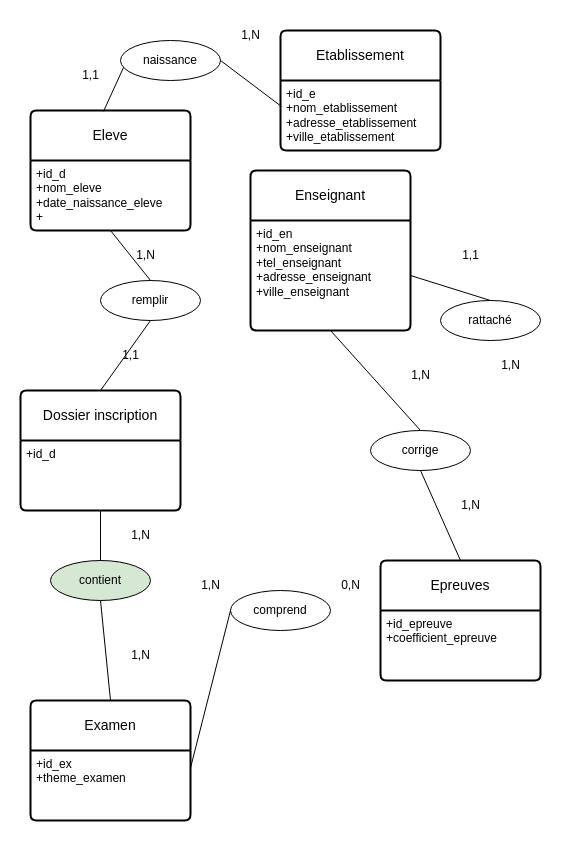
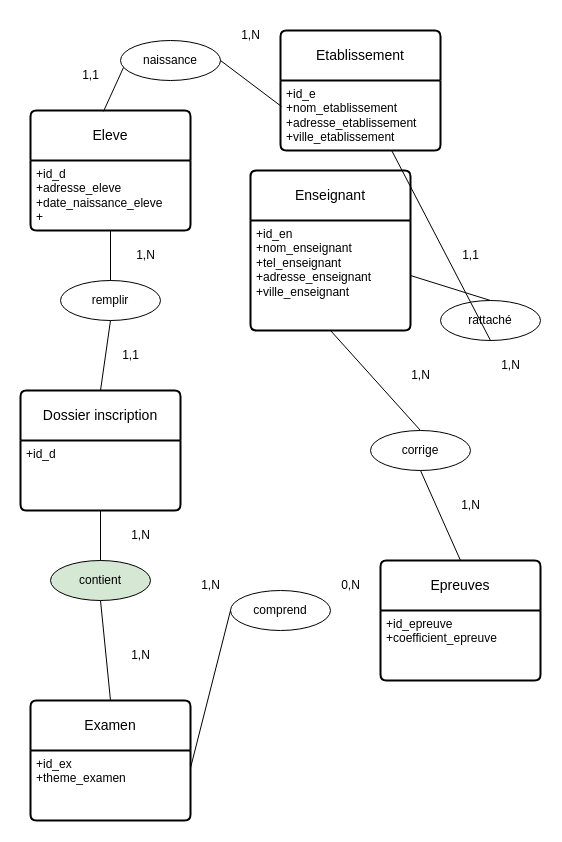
node "+id_d +nom_eleve +date_naissance_eleve +": label "+id_d +nom_eleve +date_naissance_eleve +" -> "+id_d +adresse_eleve +date_naissance_eleve +"
edge "Etablissement" -- "rattaché": added
node "remplir": moved (151, 301) -> (111, 301)
